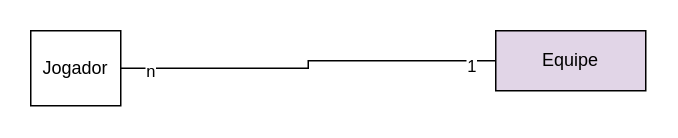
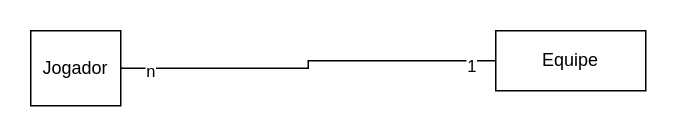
node "Equipe": fillcolor #e1d5e7 -> #ffffff
